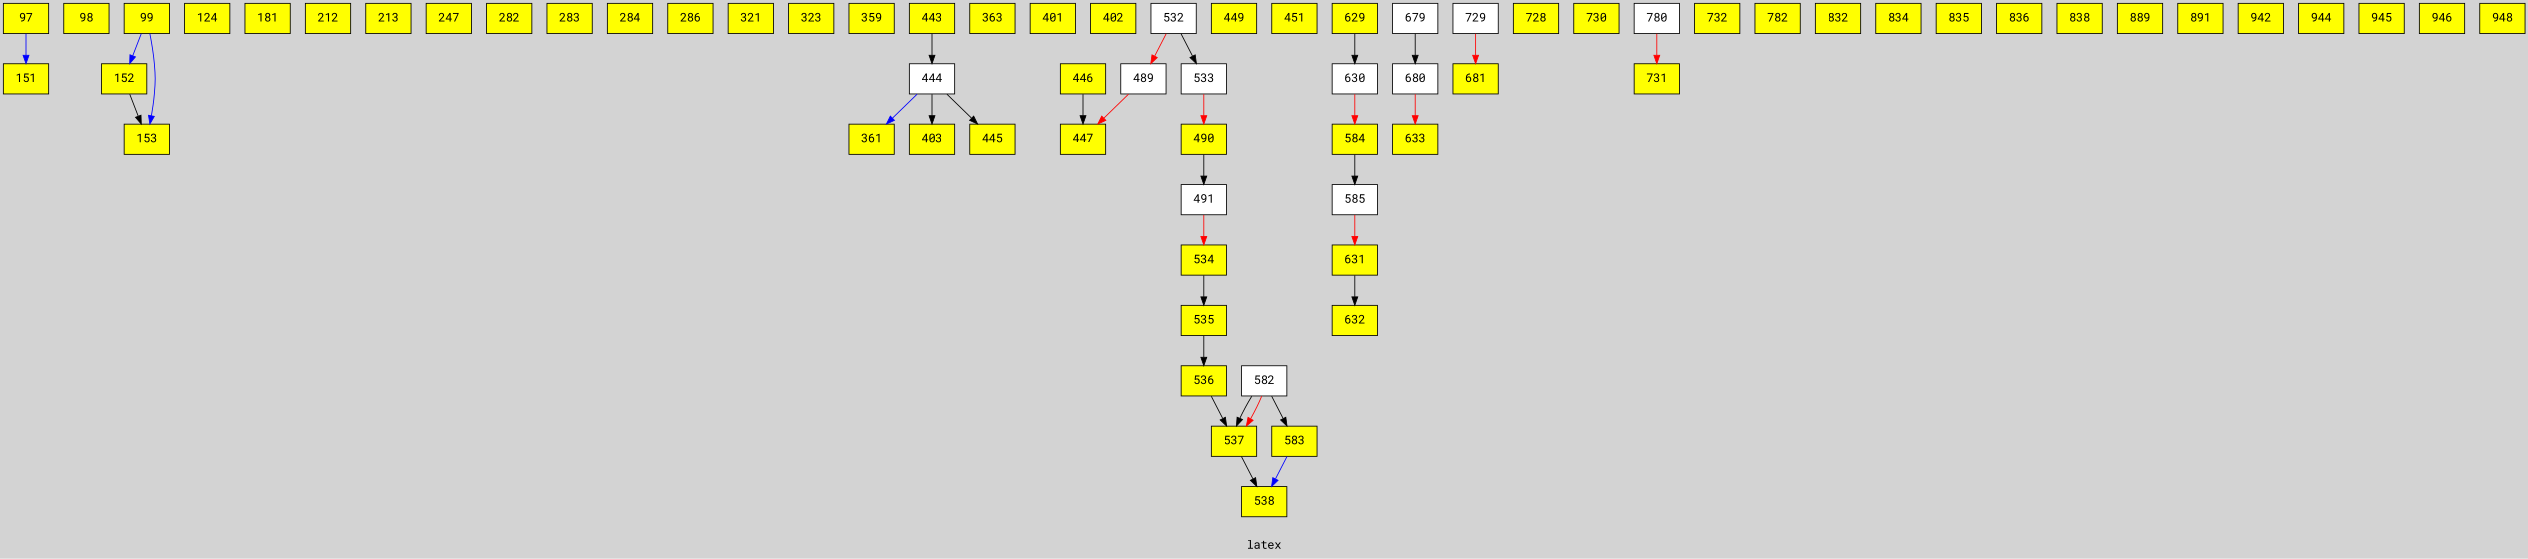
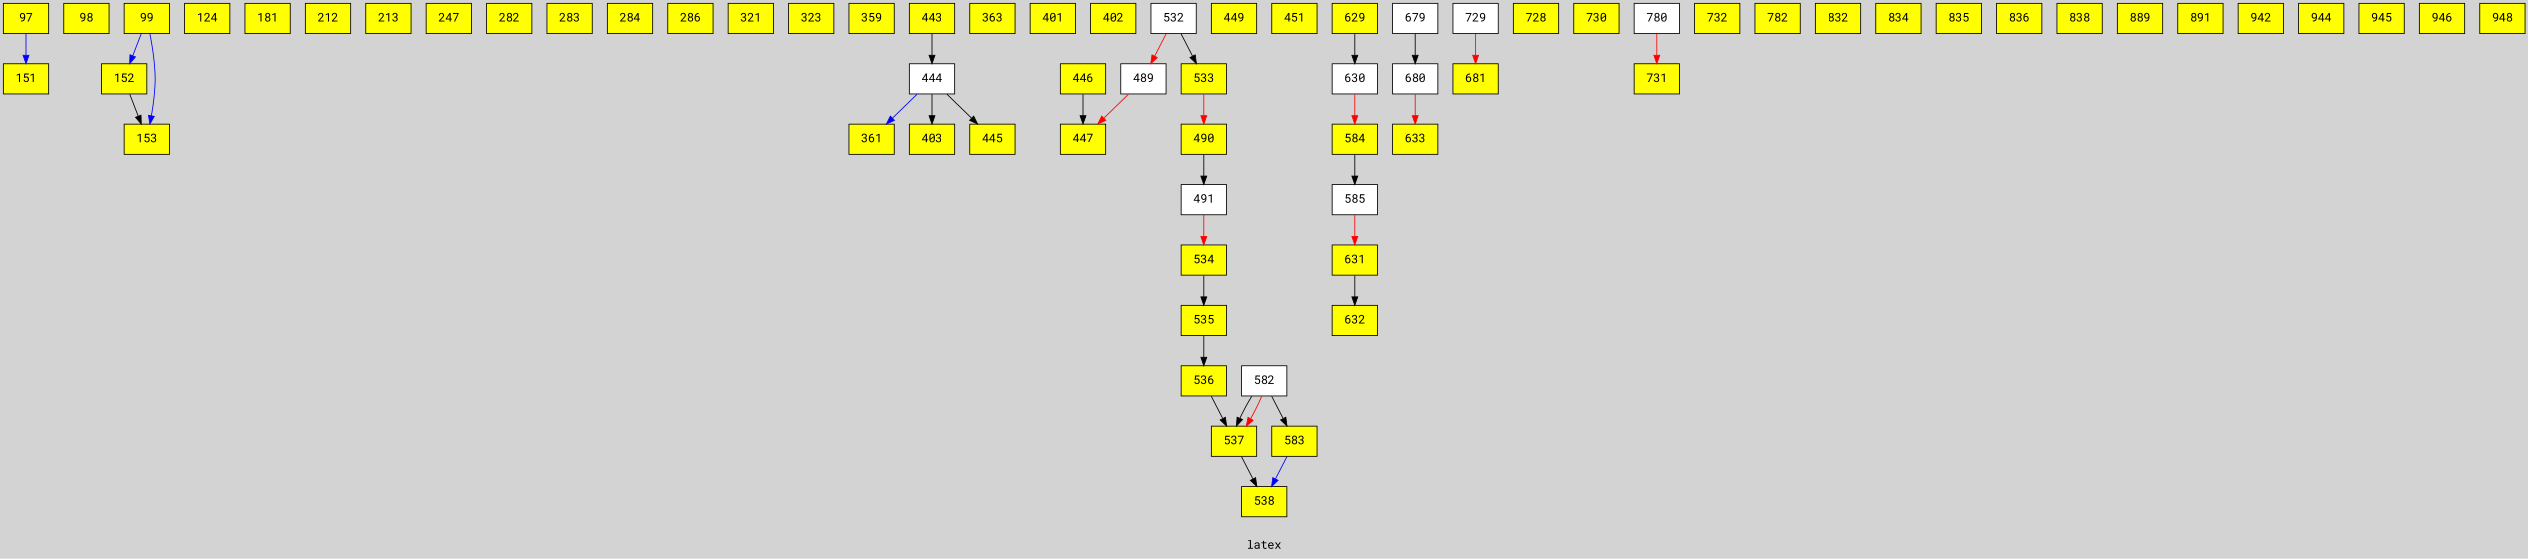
node "533": fillcolor white -> yellow
